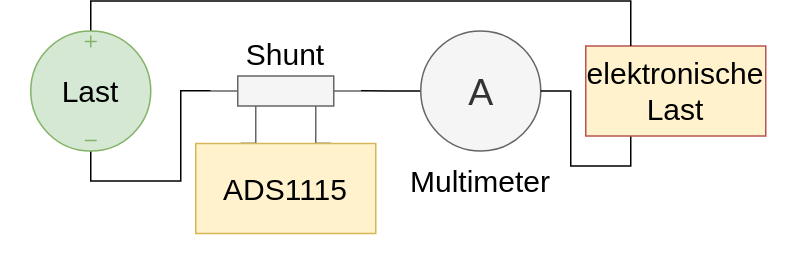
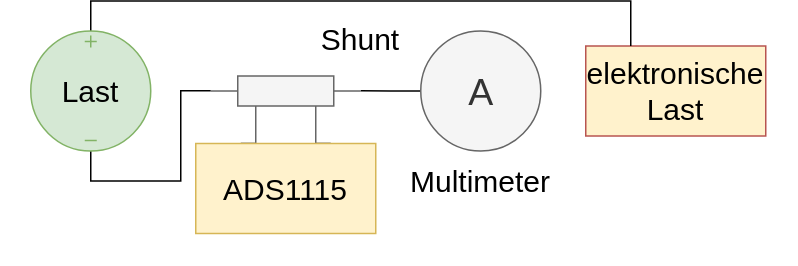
node "Shunt": moved (286, 53) -> (361, 38)
edge "A" -- "elektronische Last": removed
